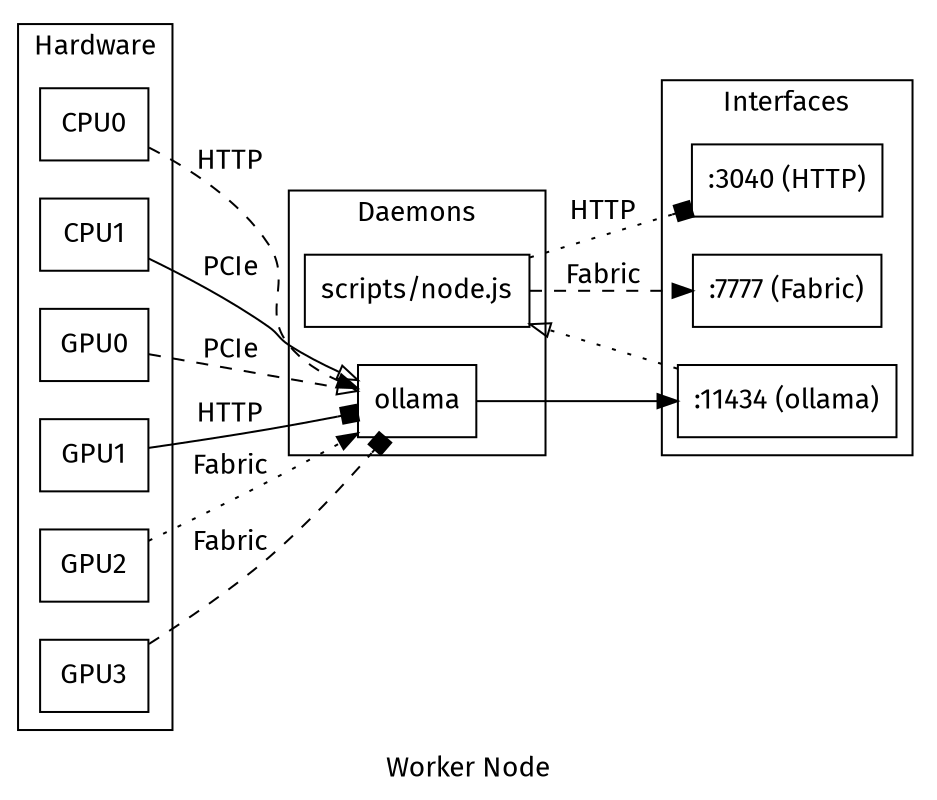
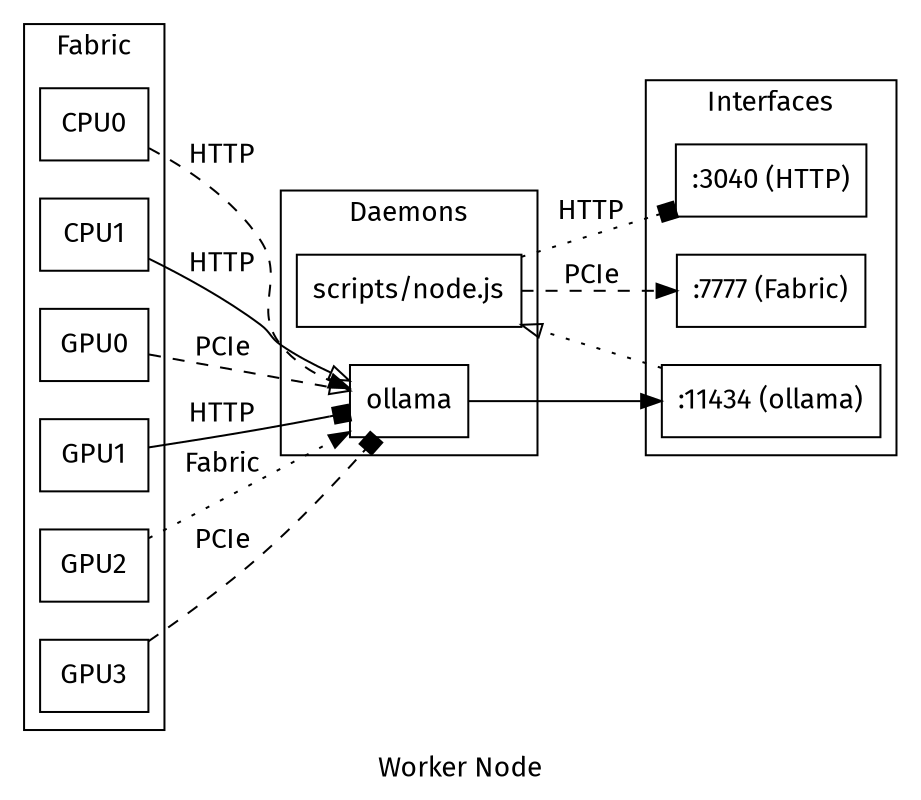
cluster "Hardware": label "Hardware" -> "Fabric"
edge "CPU1" -> "ollama": label "PCIe" -> "HTTP"
edge "scripts/node.js" -> ":7777 (Fabric)": label "Fabric" -> "PCIe"
edge "GPU3" -> "ollama": label "Fabric" -> "PCIe"
